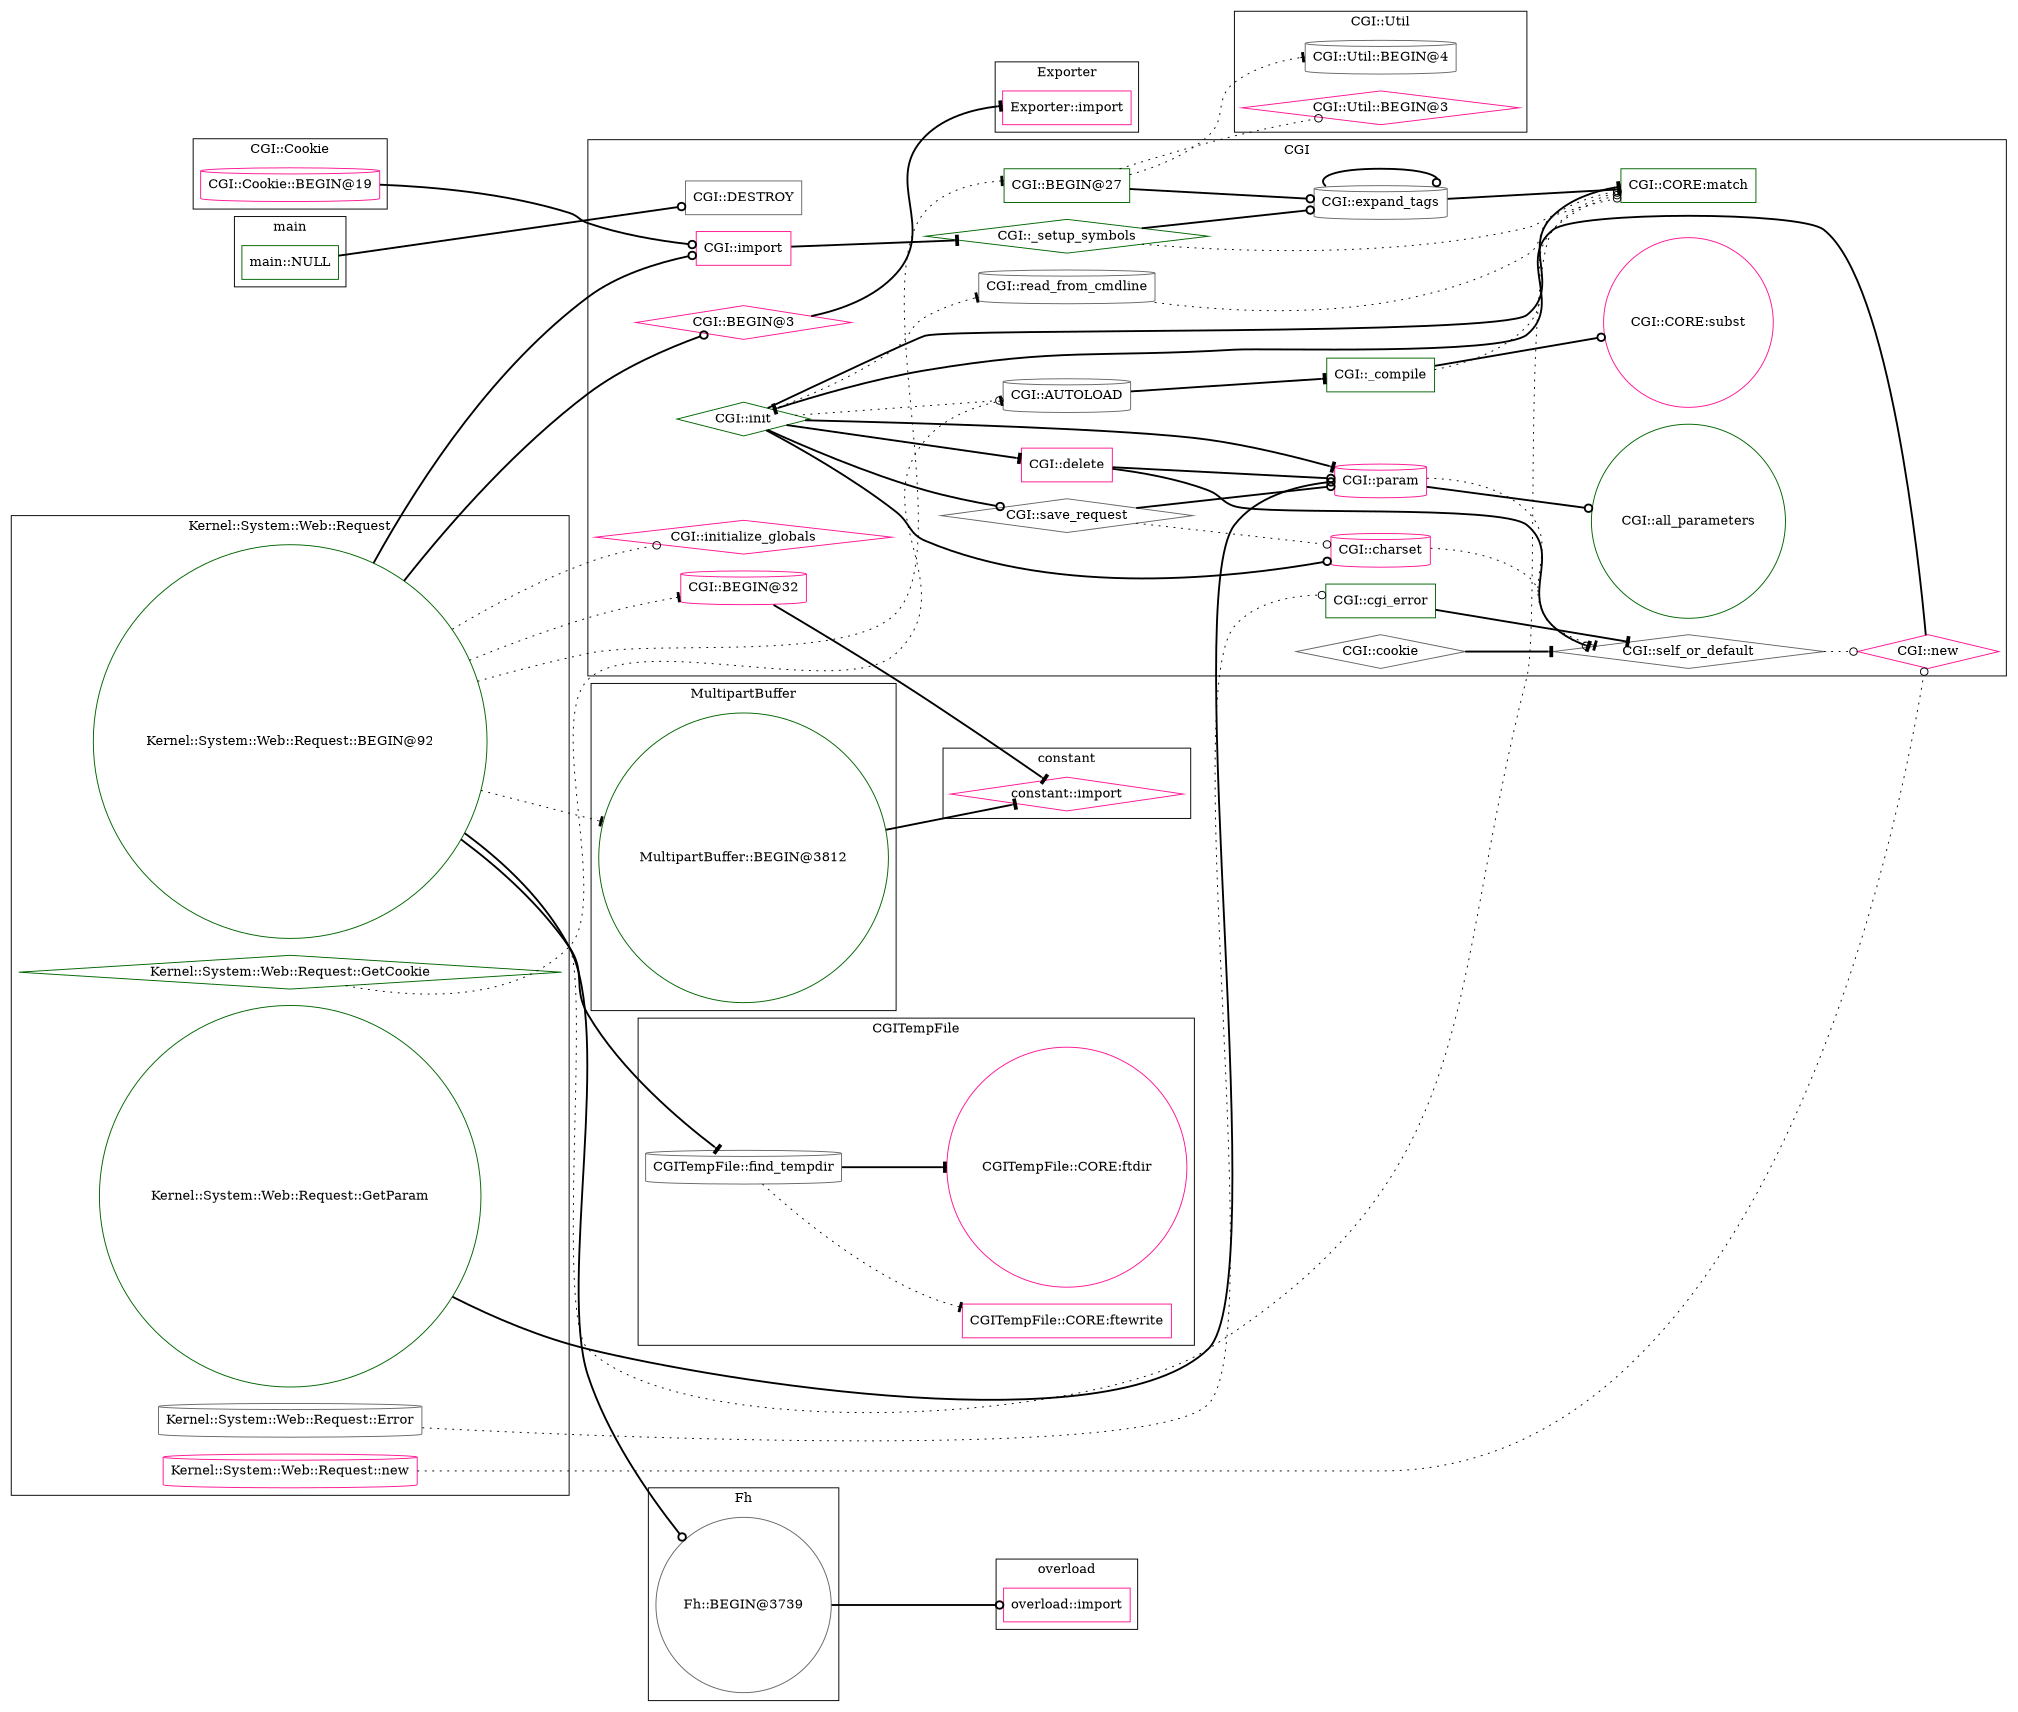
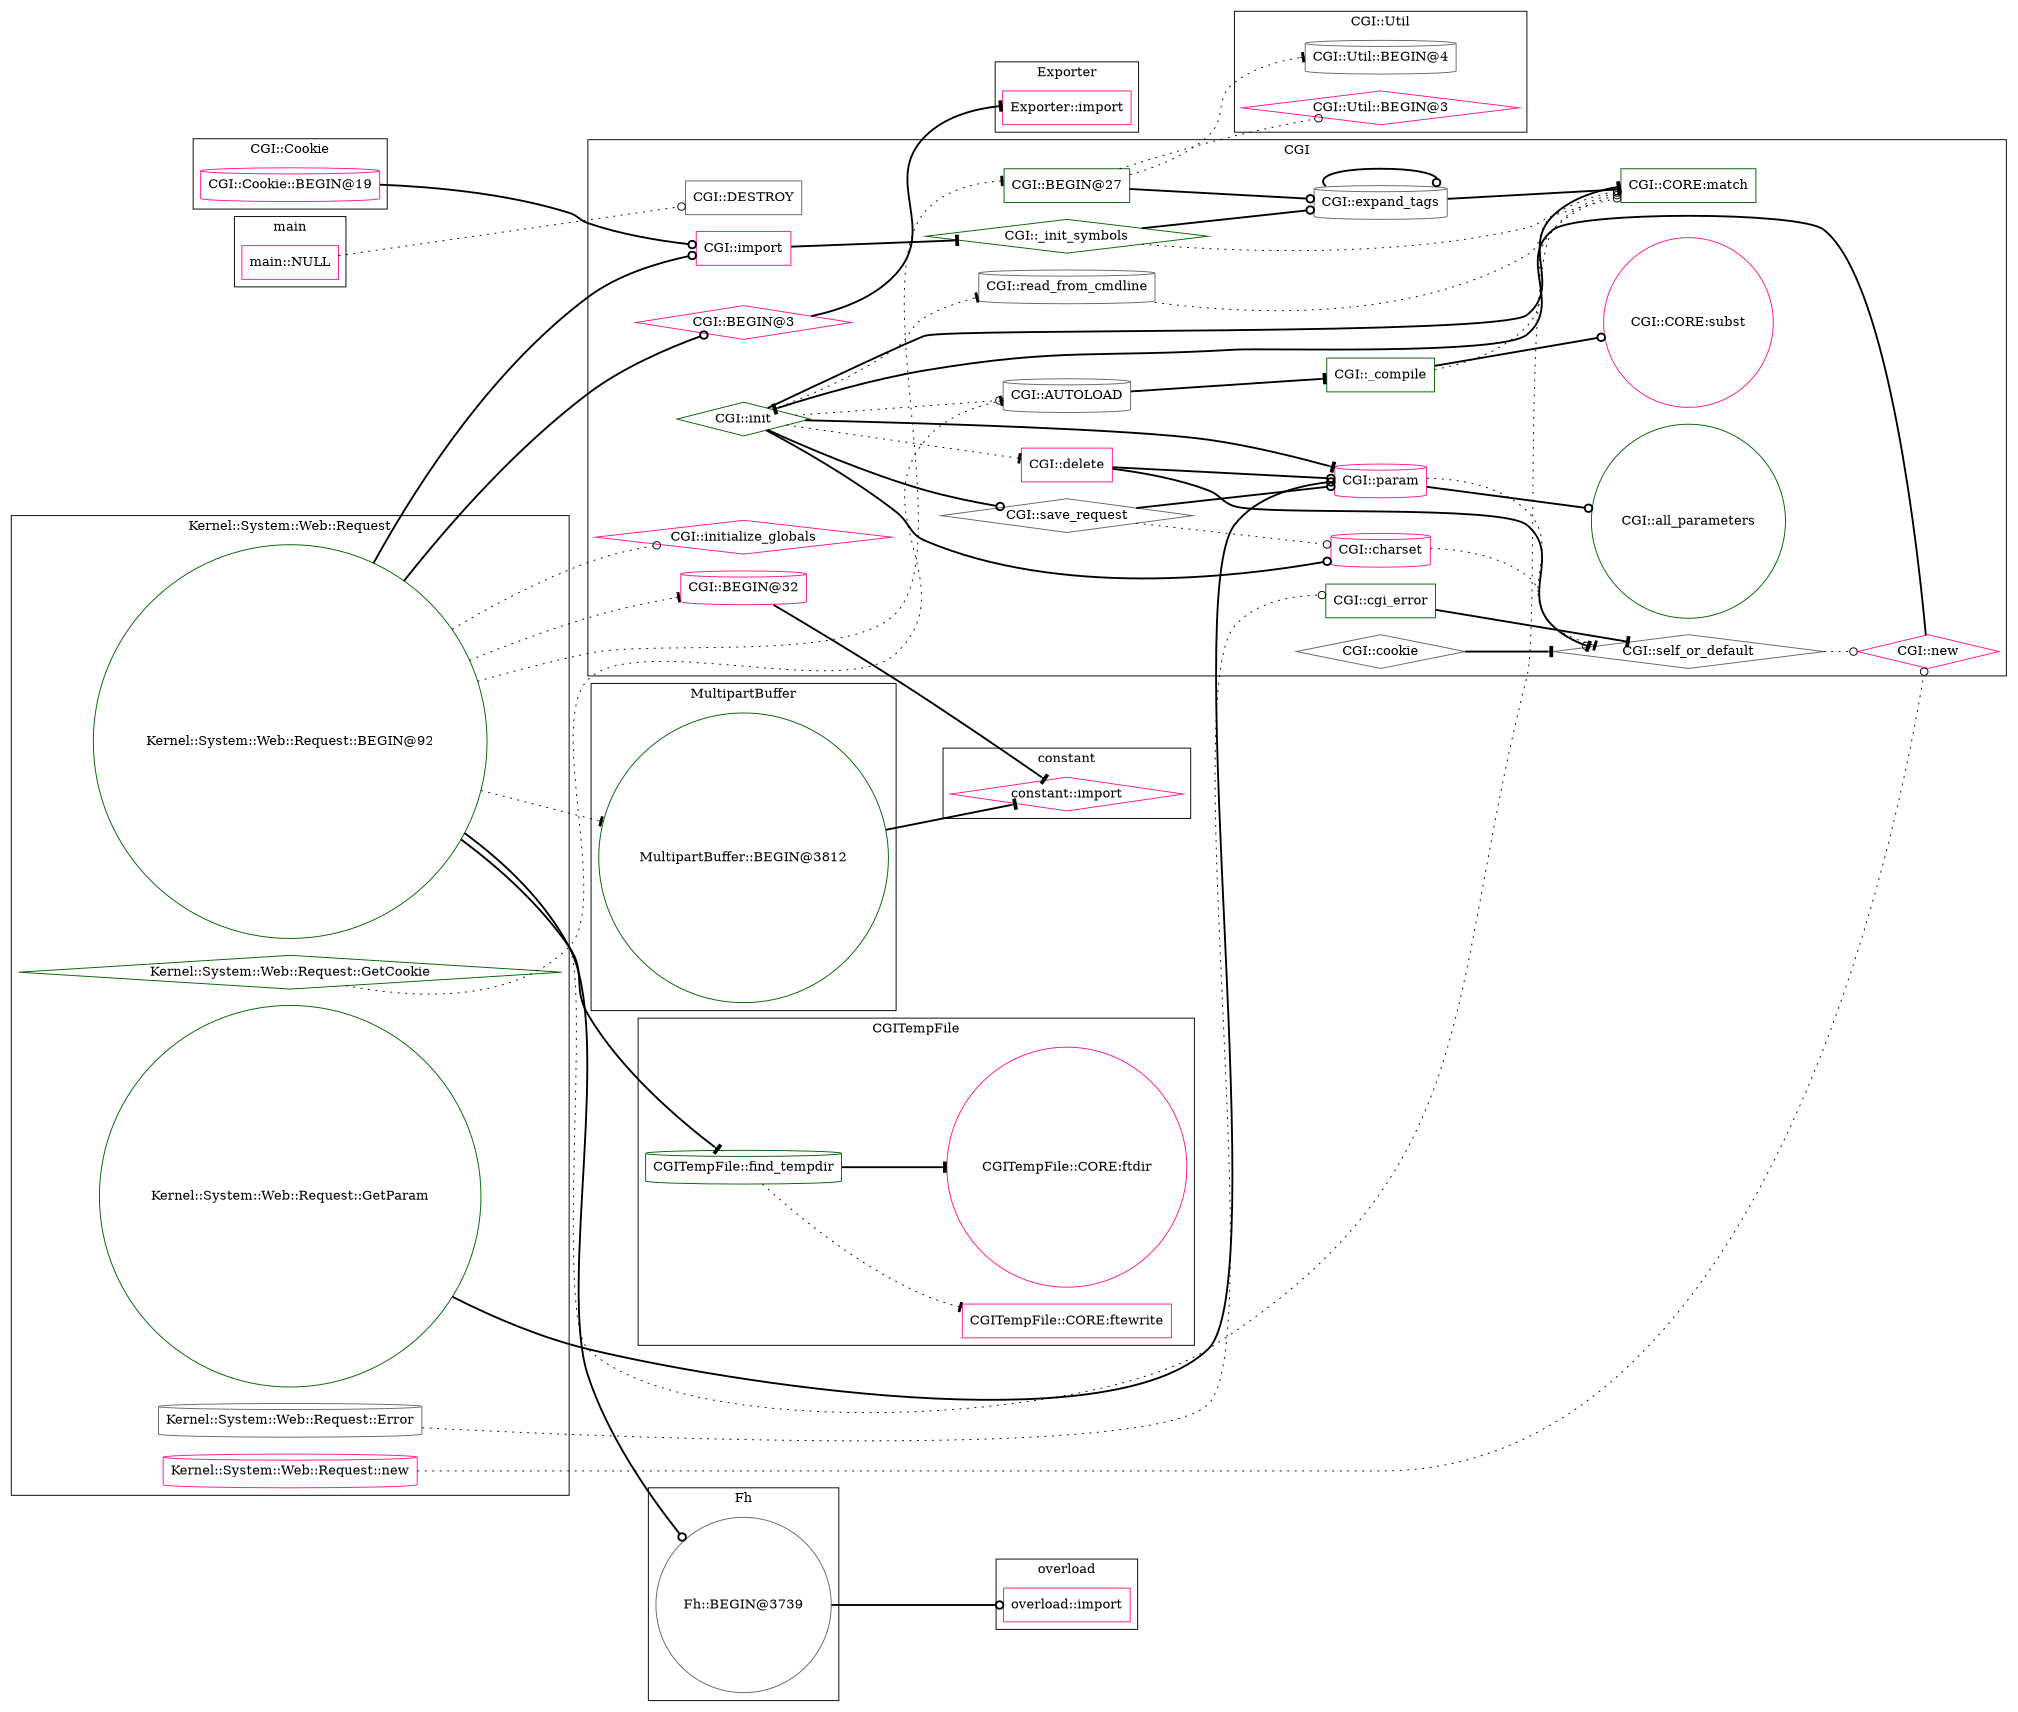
edge "main::NULL" -> "CGI::DESTROY": style bold -> dotted
node "CGI::_setup_symbols": label "CGI::_setup_symbols" -> "CGI::_init_symbols"
node "main::NULL": color darkgreen -> deeppink
edge "CGI::init" -> "CGI::delete": style bold -> dotted
node "CGITempFile::find_tempdir": color gray40 -> darkgreen
